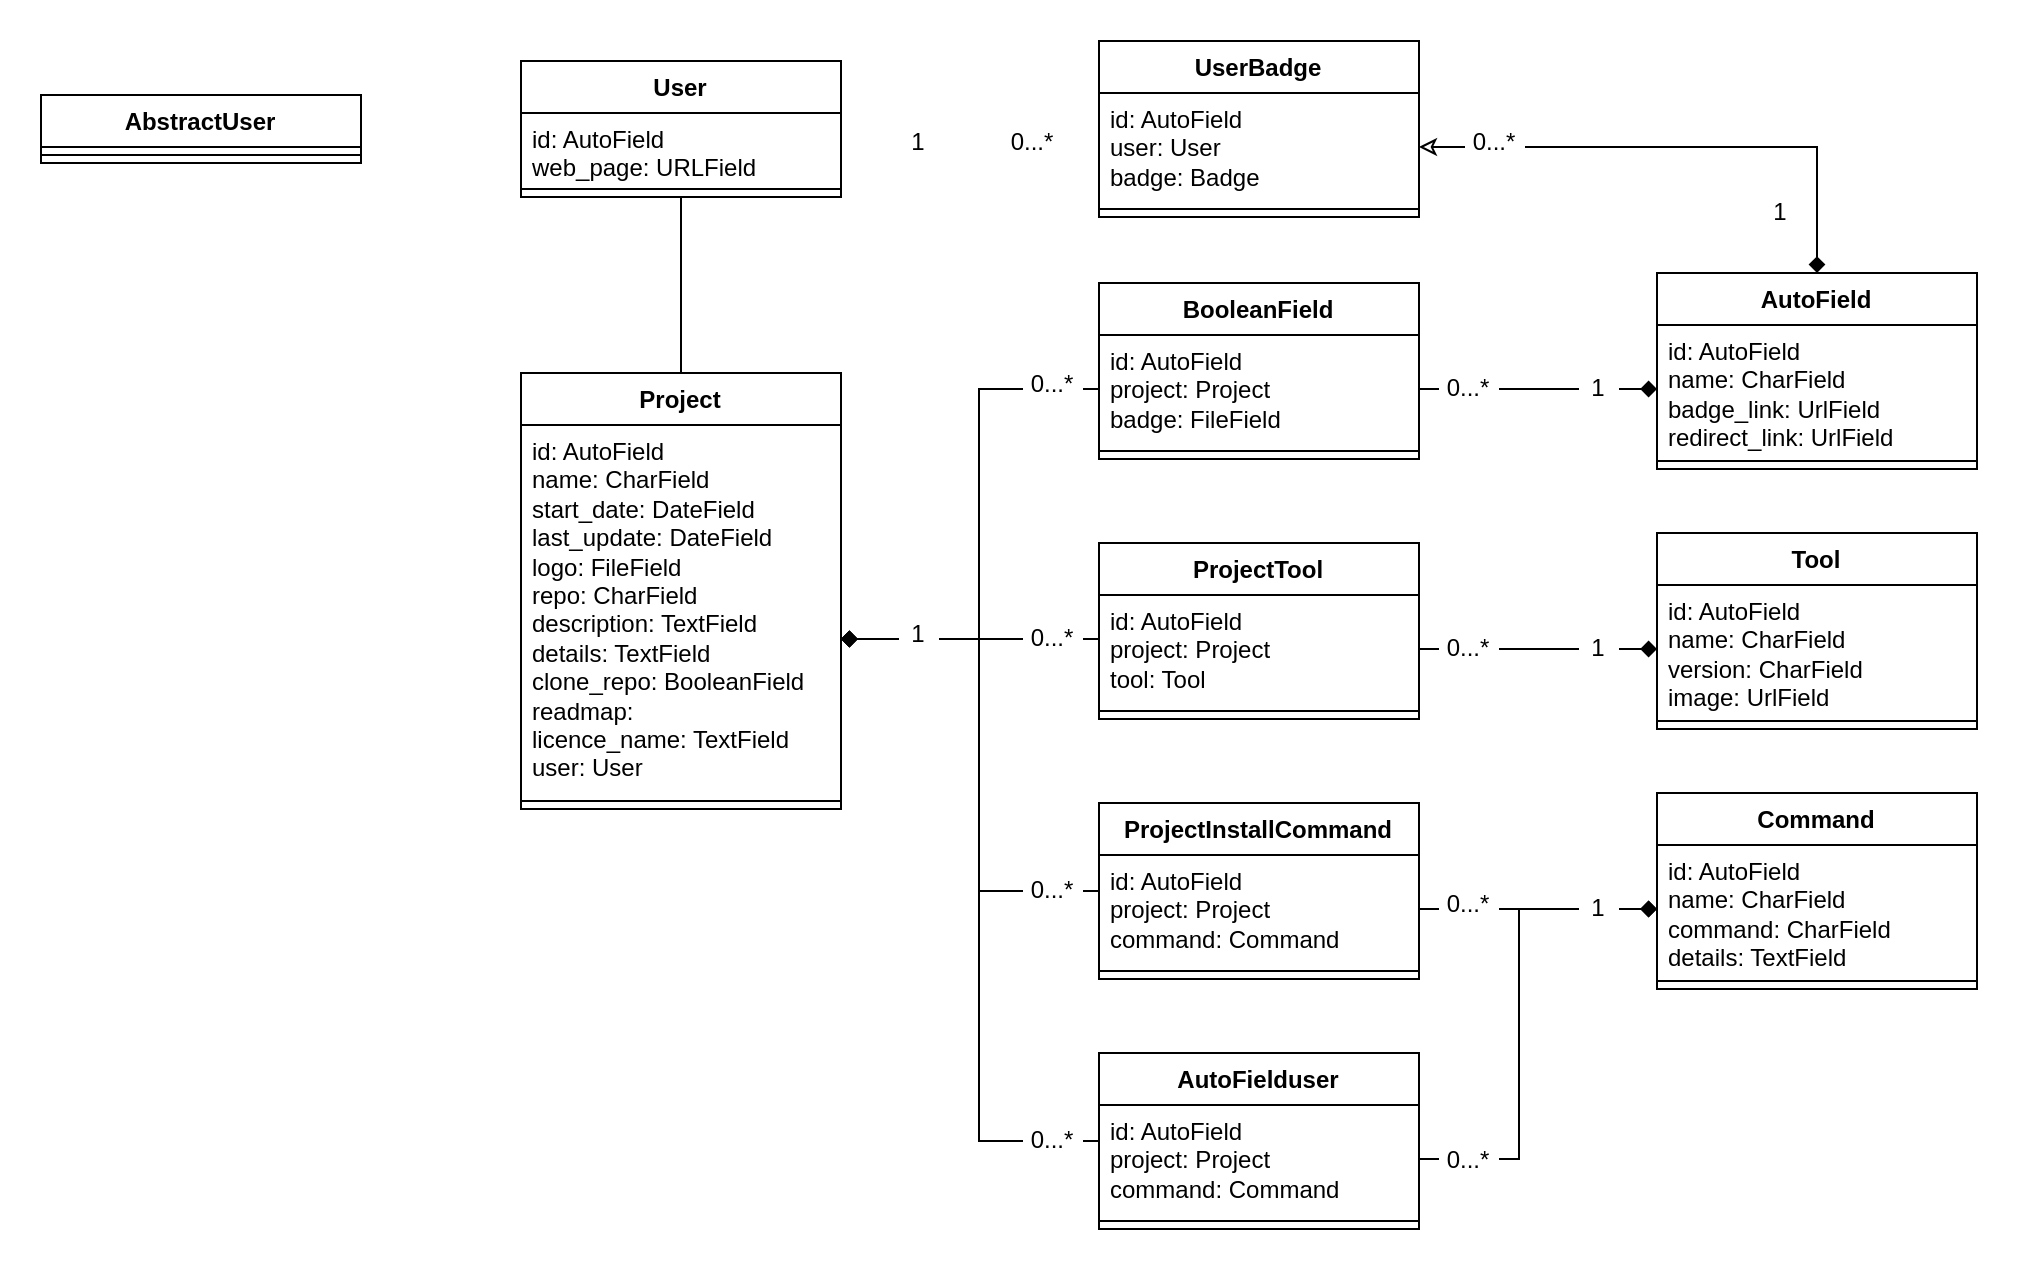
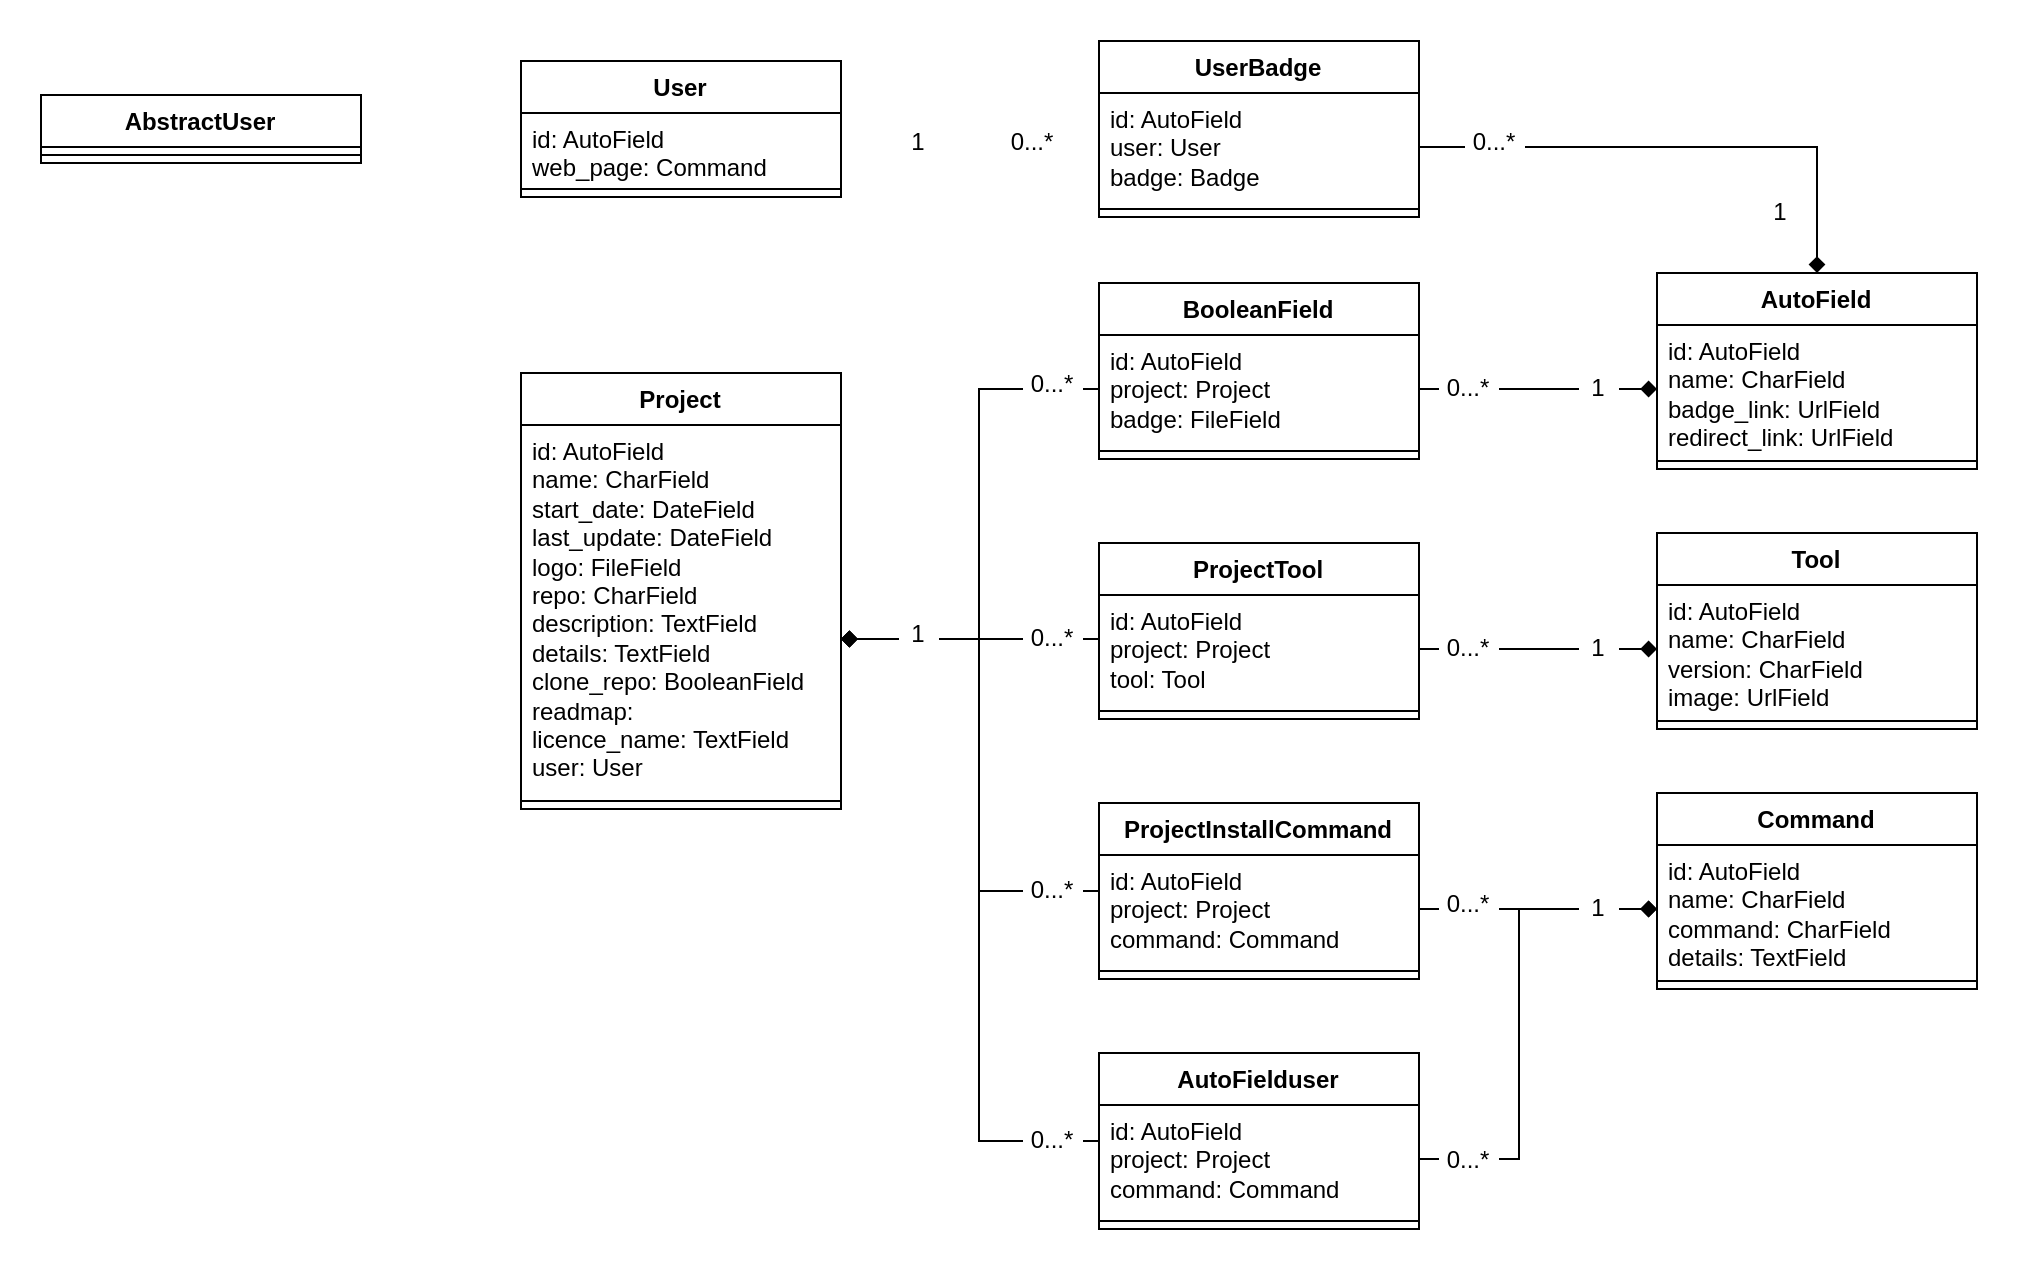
edge "id: AutoFielduser: User badge: Badge" -- "AutoField": arrowhead classic -> none
node "id: AutoField web_page: URLField": label "id: AutoField web_page: URLField" -> "id: AutoField web_page: Command"
edge "User" -- "Project": removed
